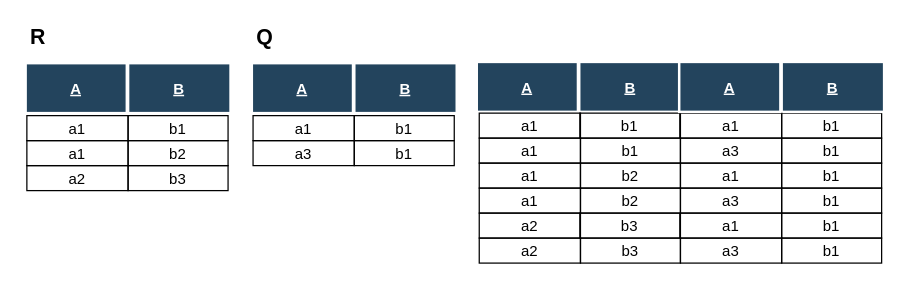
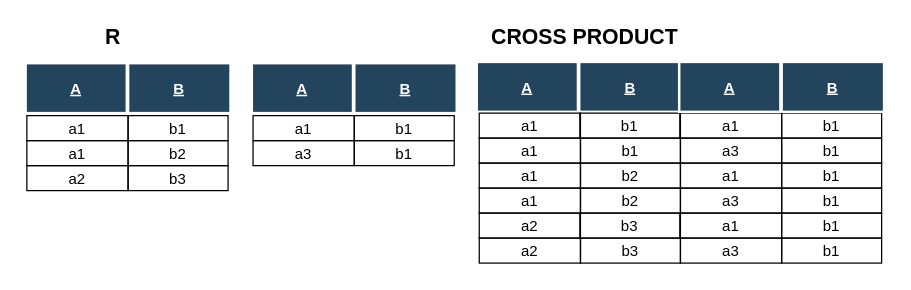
node "R": moved (53, 38) -> (128, 38)
node "Q": removed
node "CROSS PRODUCT": added
